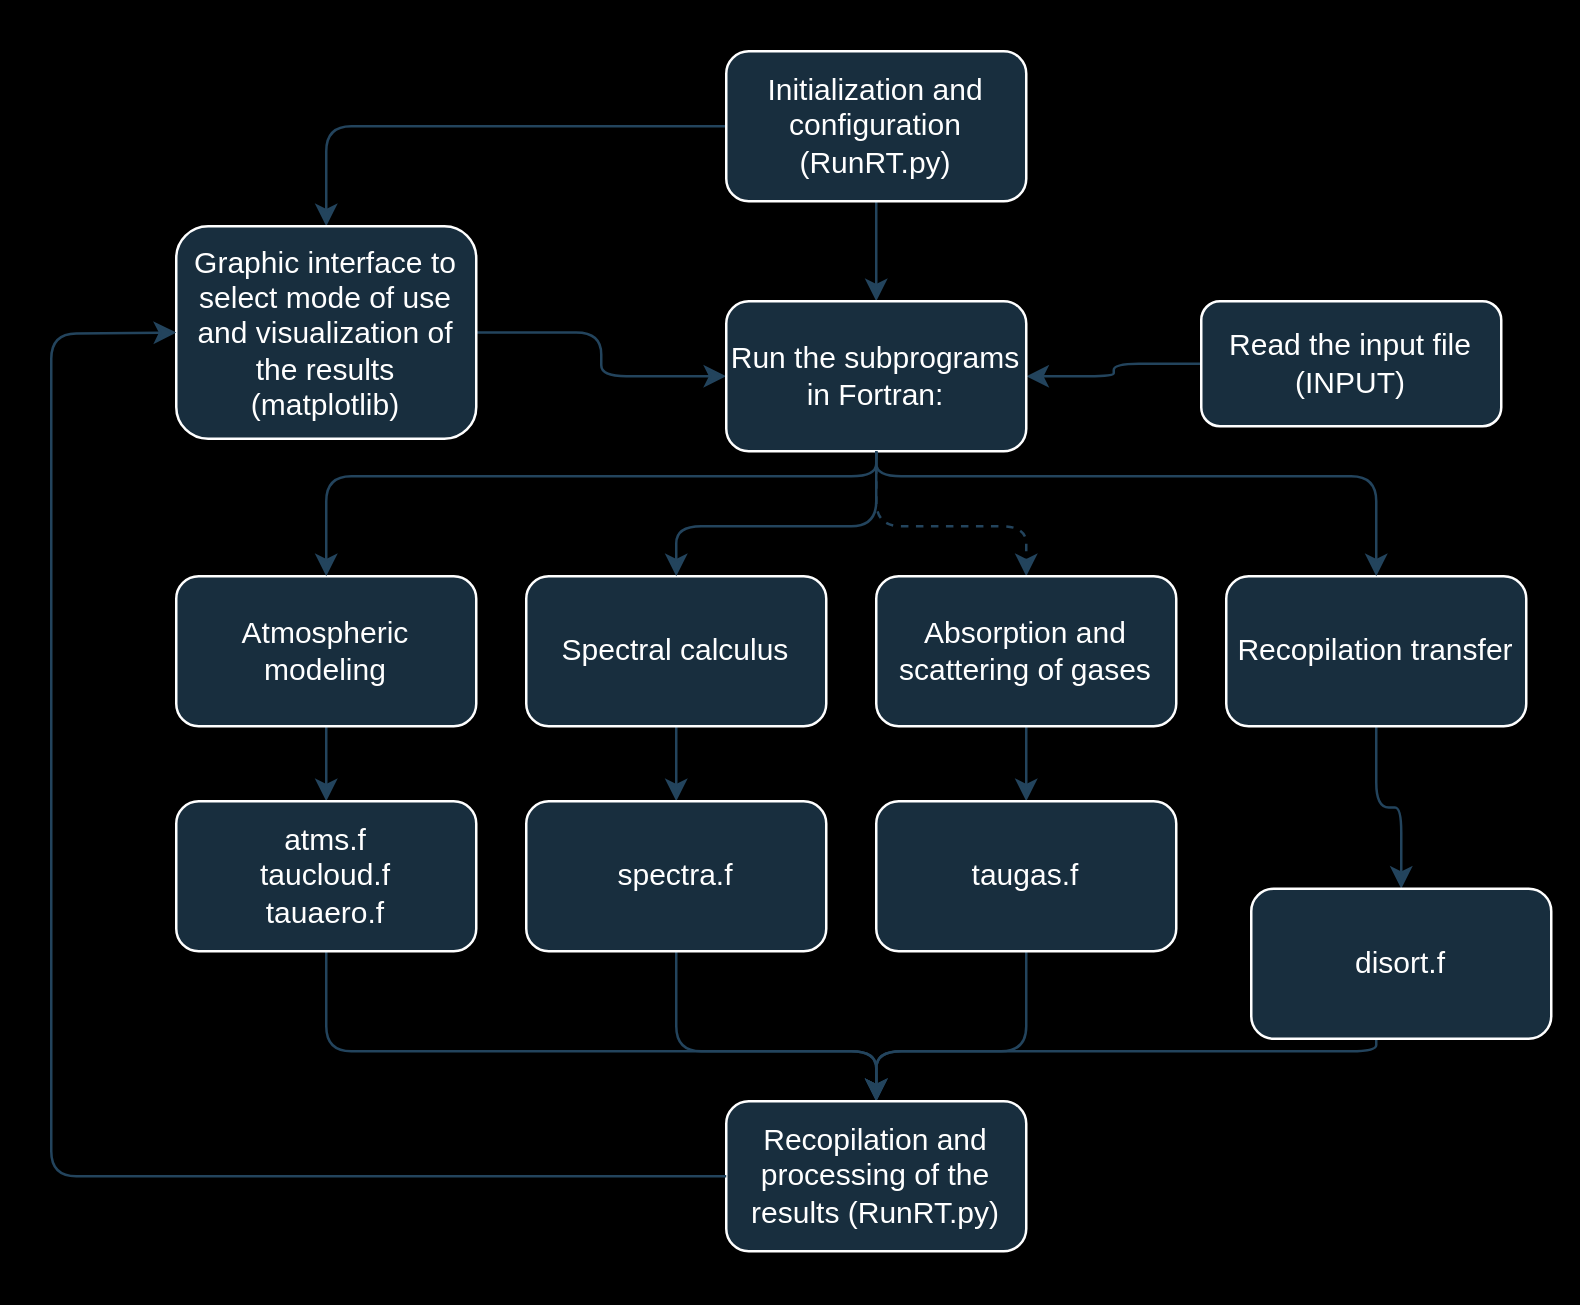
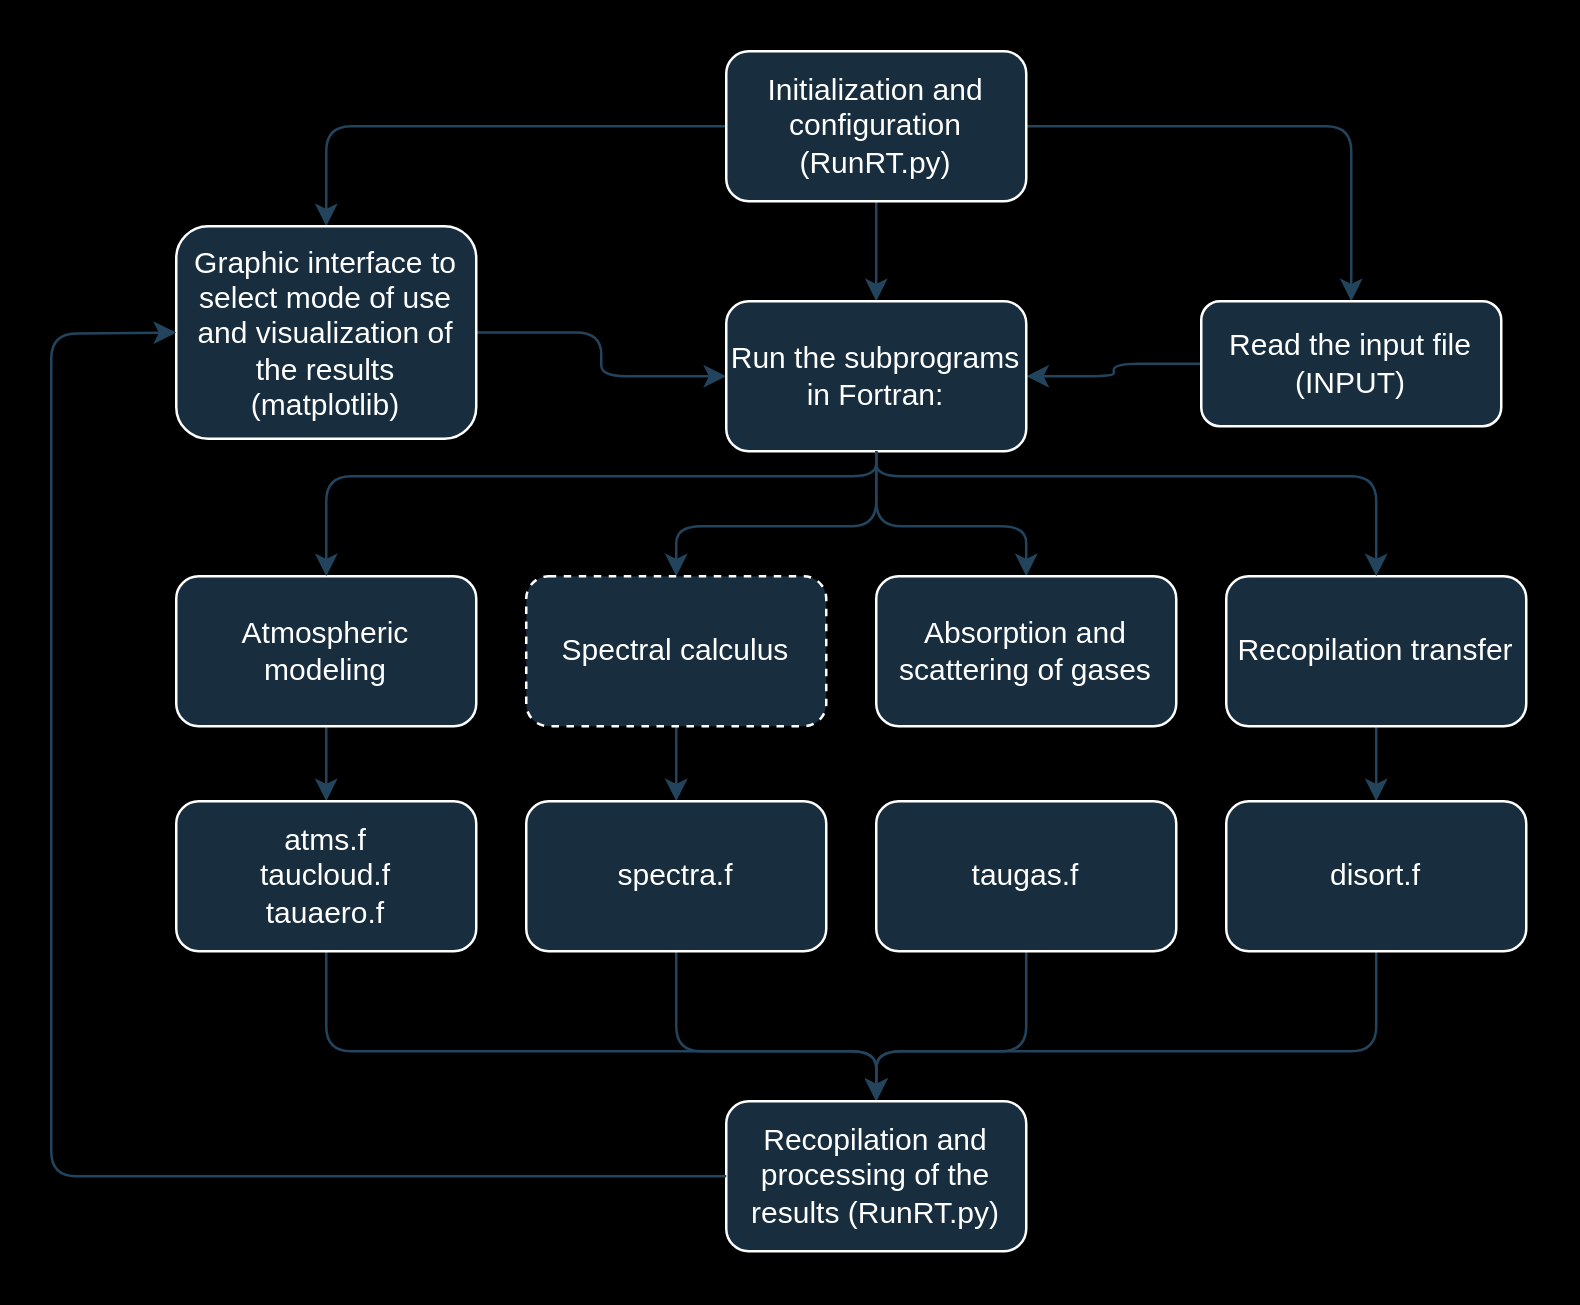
edge "Initialization and configuration (RunRT.py)" -> "Read the input file (INPUT)": added
edge "Run the subprograms in Fortran:" -> "Absorption and scattering of gases": style dashed -> solid
node "Spectral calculus": style solid -> dashed
edge "Absorption and scattering of gases" -> "taugas.f": removed
node "disort.f": moved (1401, 964) -> (1376, 876)
